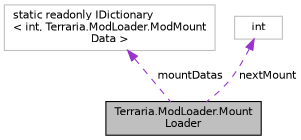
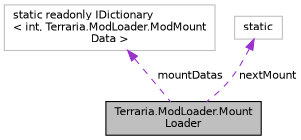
node "int": label "int" -> "static"
